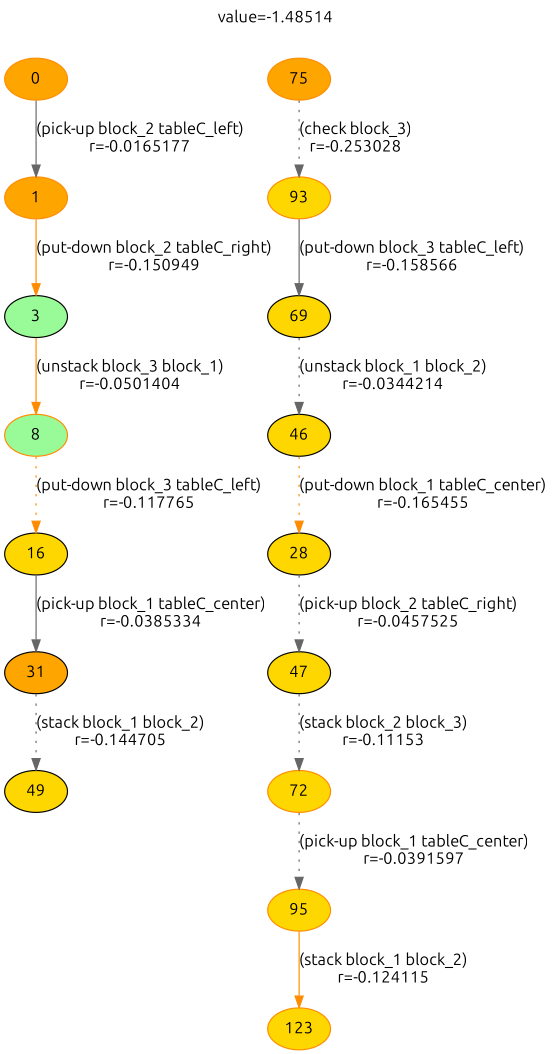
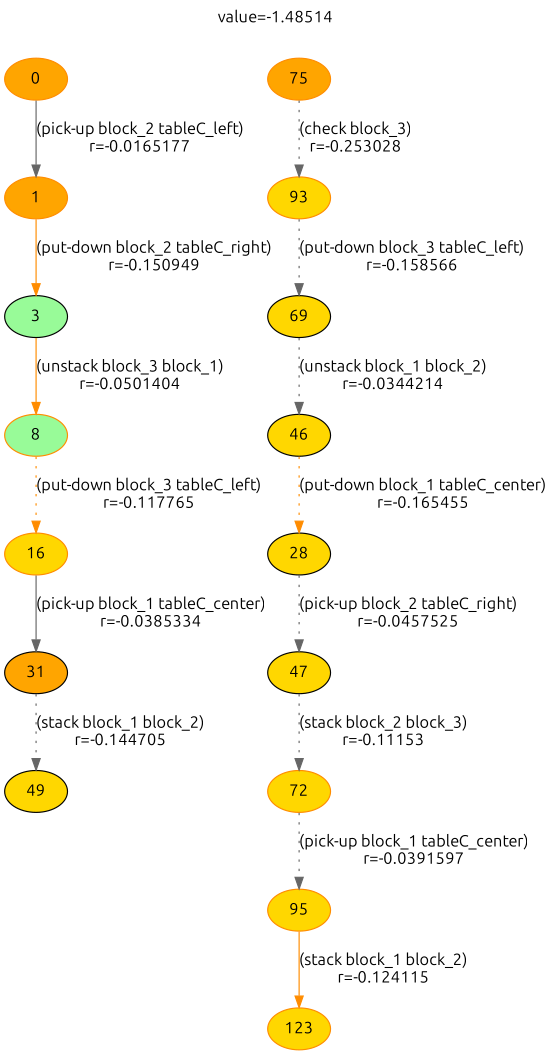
edge "93" -> "69": style solid -> dotted
node "16": color black -> darkorange
